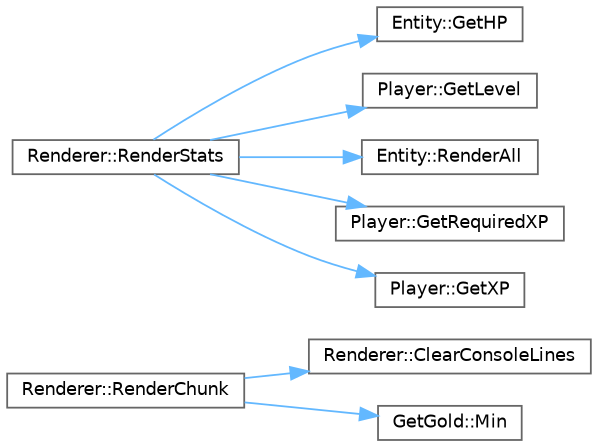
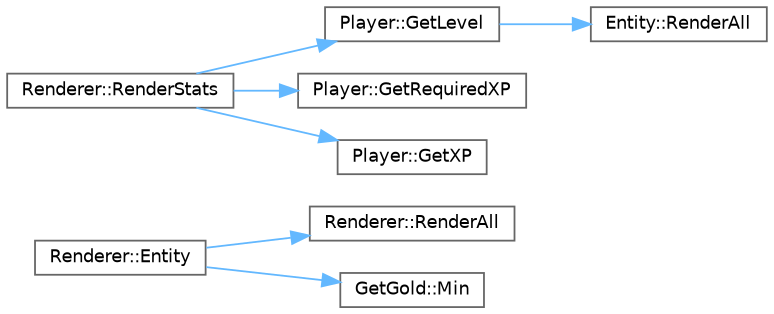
node "Entity::GetHP": removed
edge "Renderer::RenderStats" -> "Entity::RenderAll": now "Player::GetLevel" -> "Entity::RenderAll"
node "Renderer::ClearConsoleLines": label "Renderer::ClearConsoleLines" -> "Renderer::RenderAll"
node "Renderer::RenderChunk": label "Renderer::RenderChunk" -> "Renderer::Entity"
